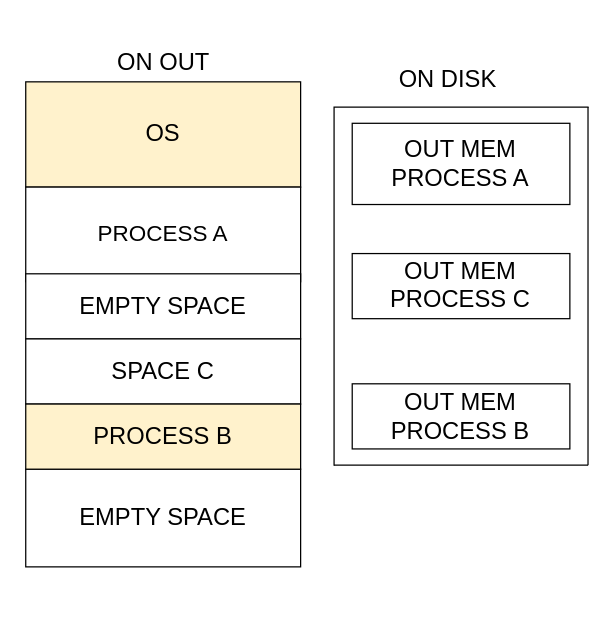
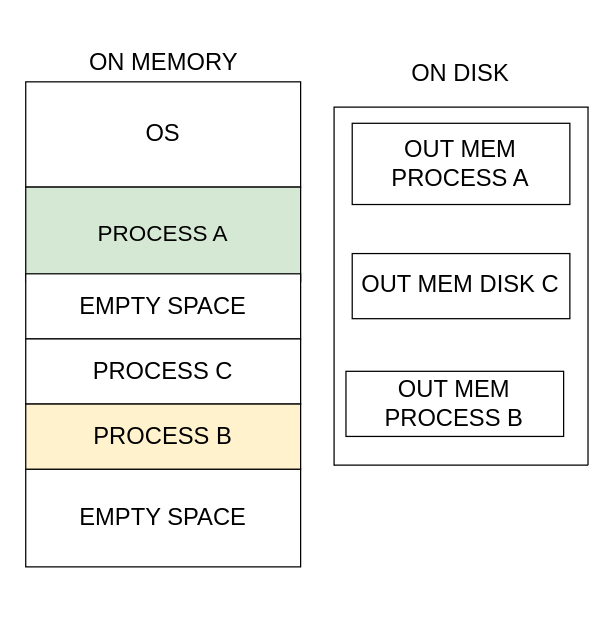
node "ON OUT": label "ON OUT" -> "ON MEMORY"
node "ON DISK": moved (449, 81) -> (461, 74)
node "OS": fillcolor #fff2cc -> #ffffff
node "PROCESS A": fillcolor #ffffff -> #d5e8d4
node "OUT MEM PROCESS C": label "OUT MEM PROCESS C" -> "OUT MEM DISK C"
node "SPACE C": label "SPACE C" -> "PROCESS C"
node "OUT MEM PROCESS B": moved (461, 417) -> (455, 404)
